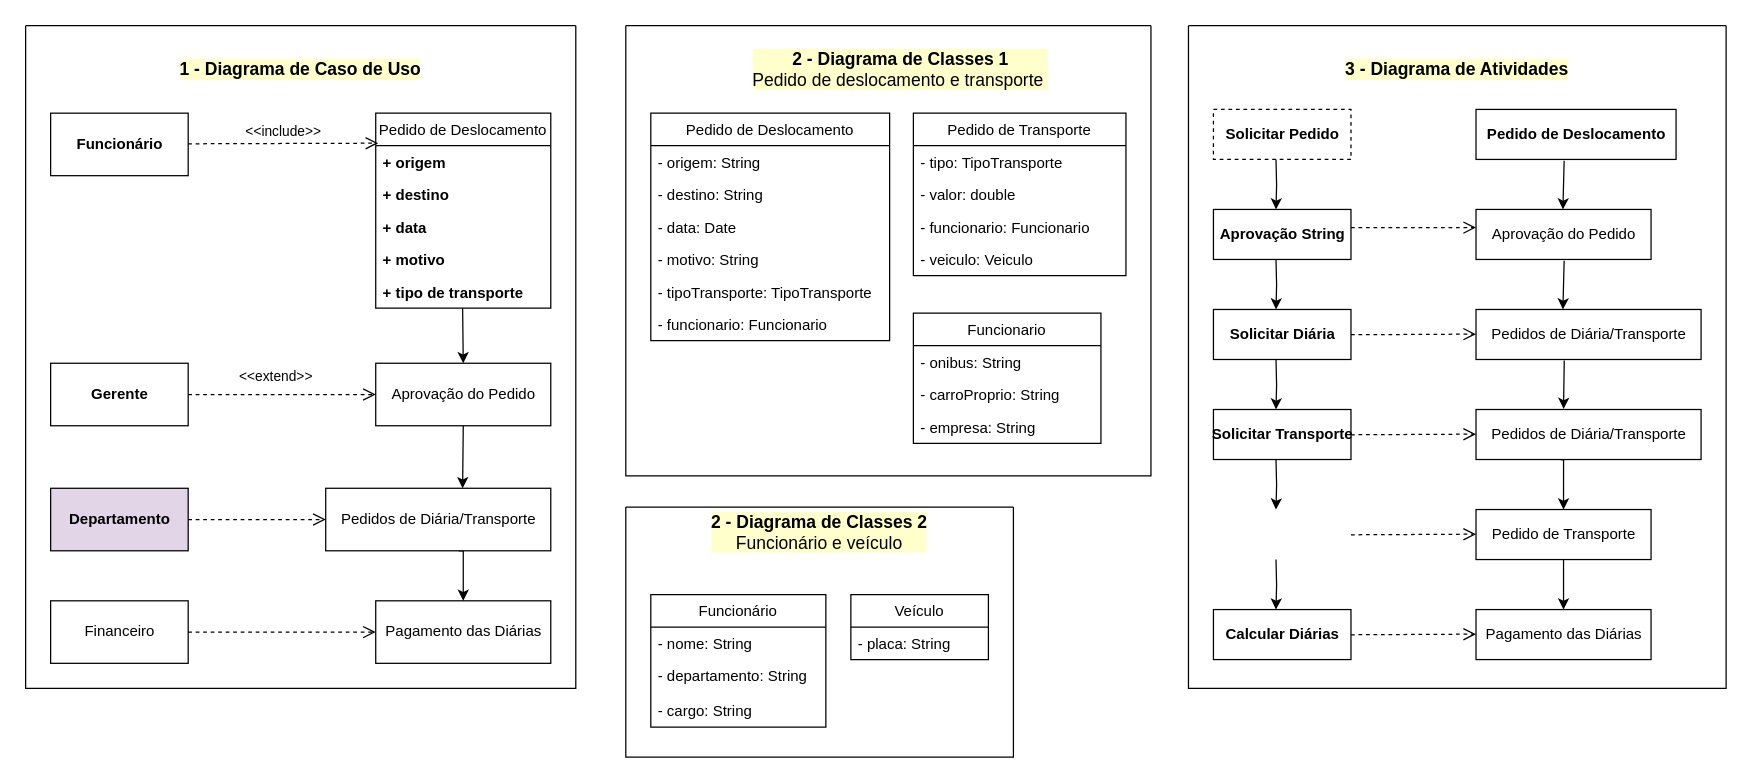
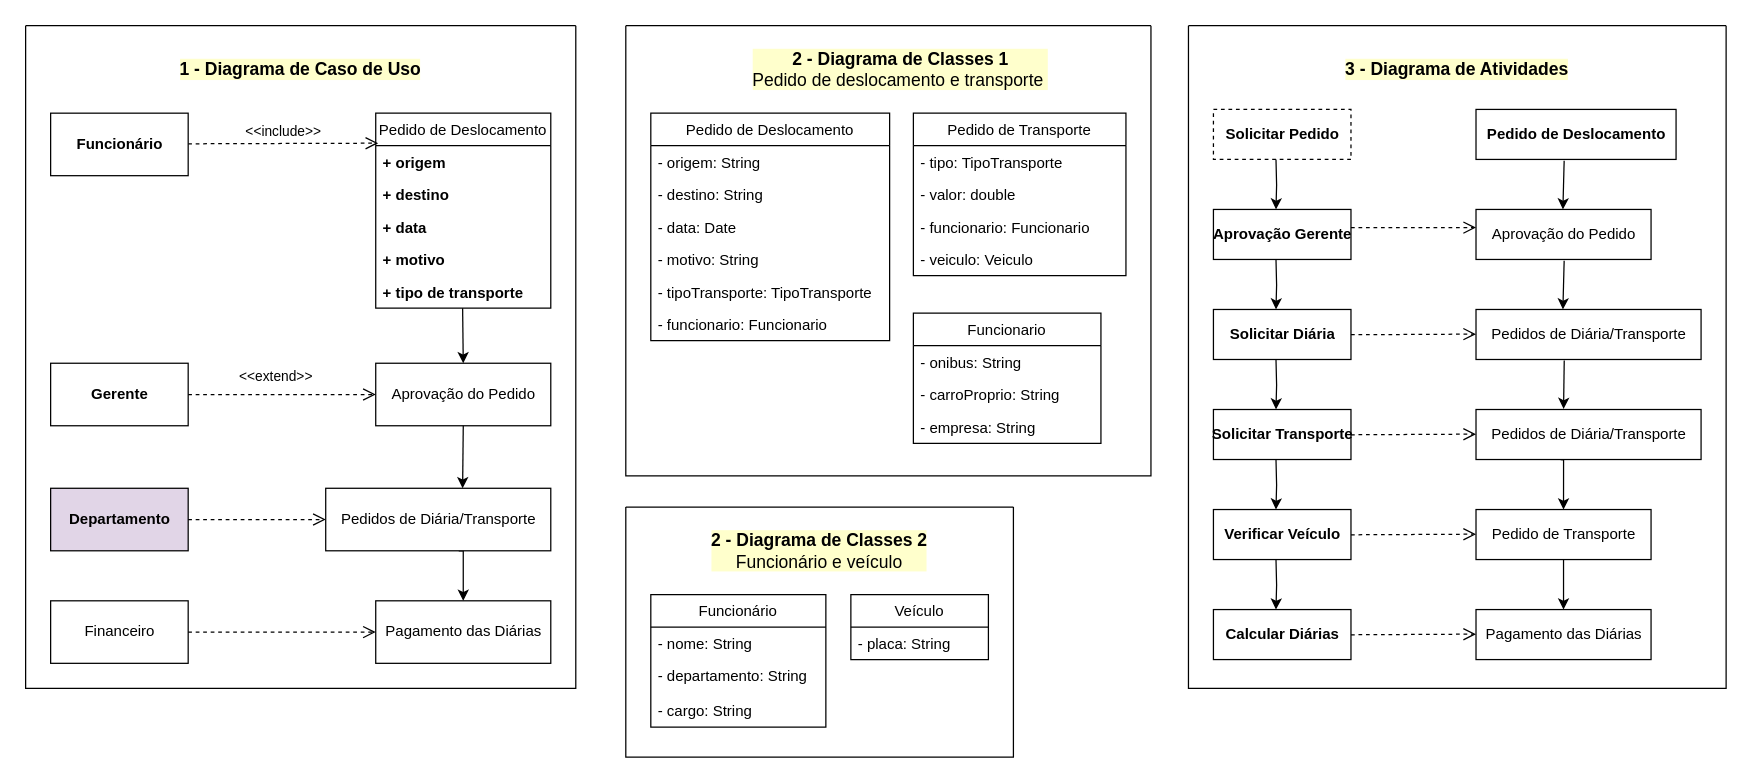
node "Aprovação String": label "Aprovação String" -> "Aprovação Gerente"
node "2 - Diagrama de Classes 2 Funcionário e veículo": moved (819, 532) -> (819, 551)
node "Verificar Veículo": added
